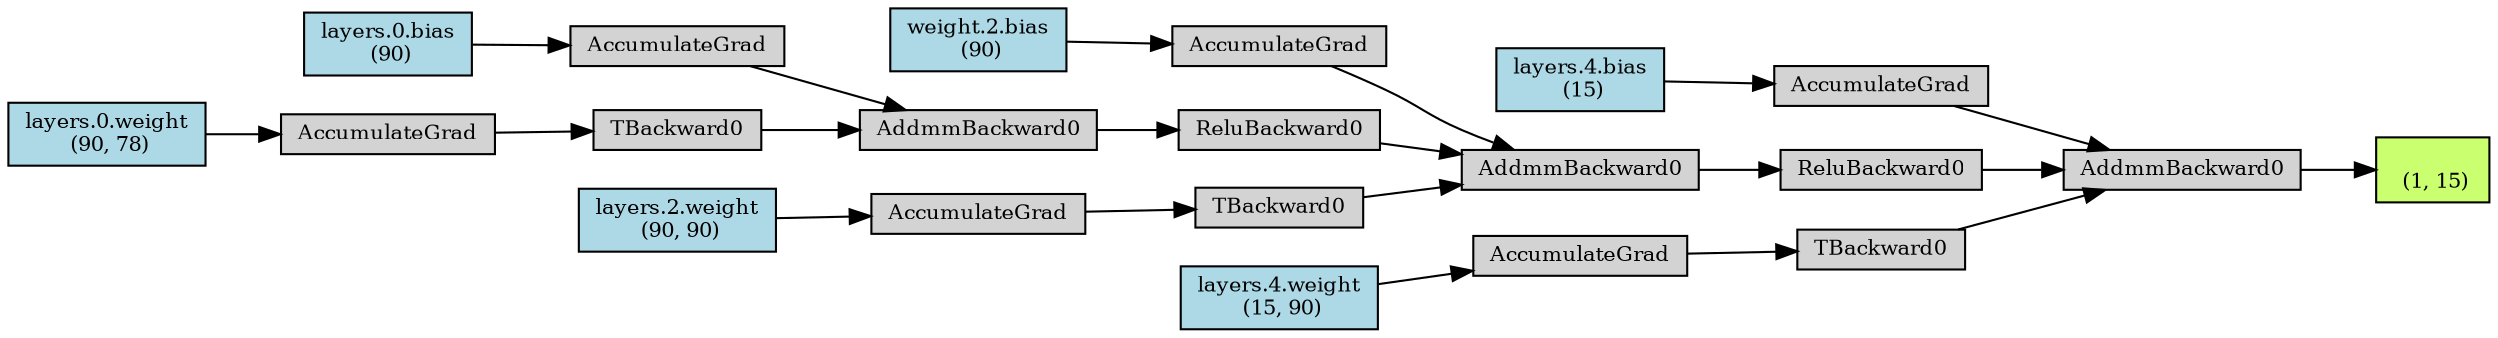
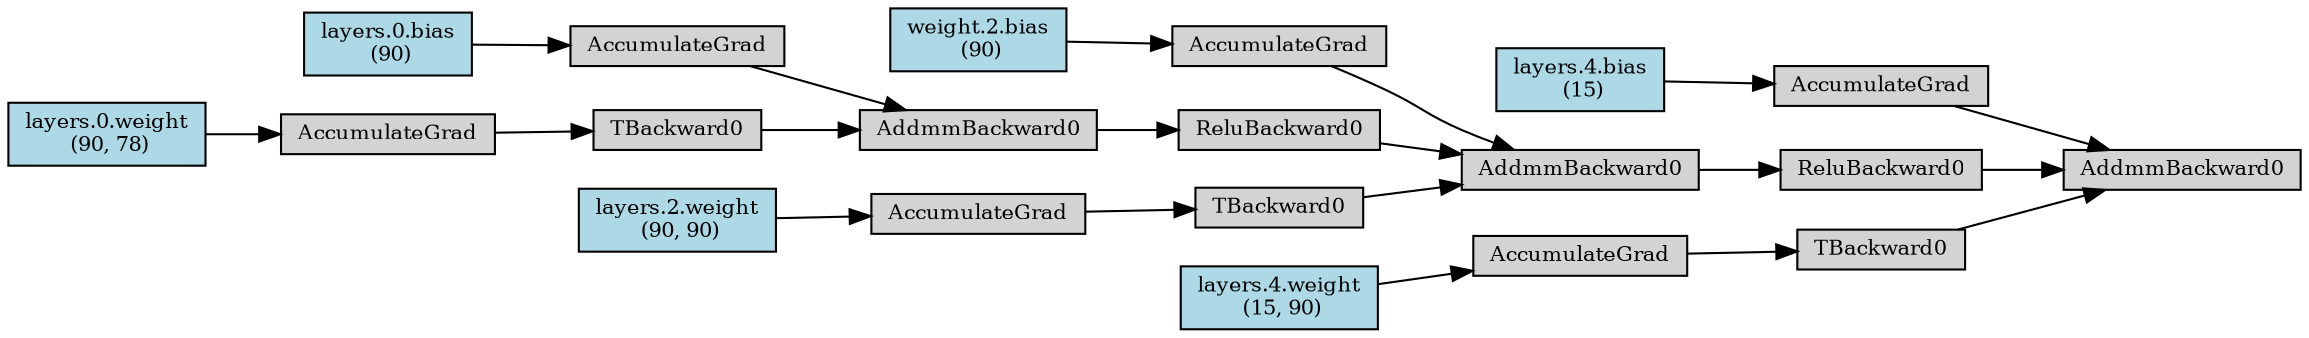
node "(1, 15)": removed
